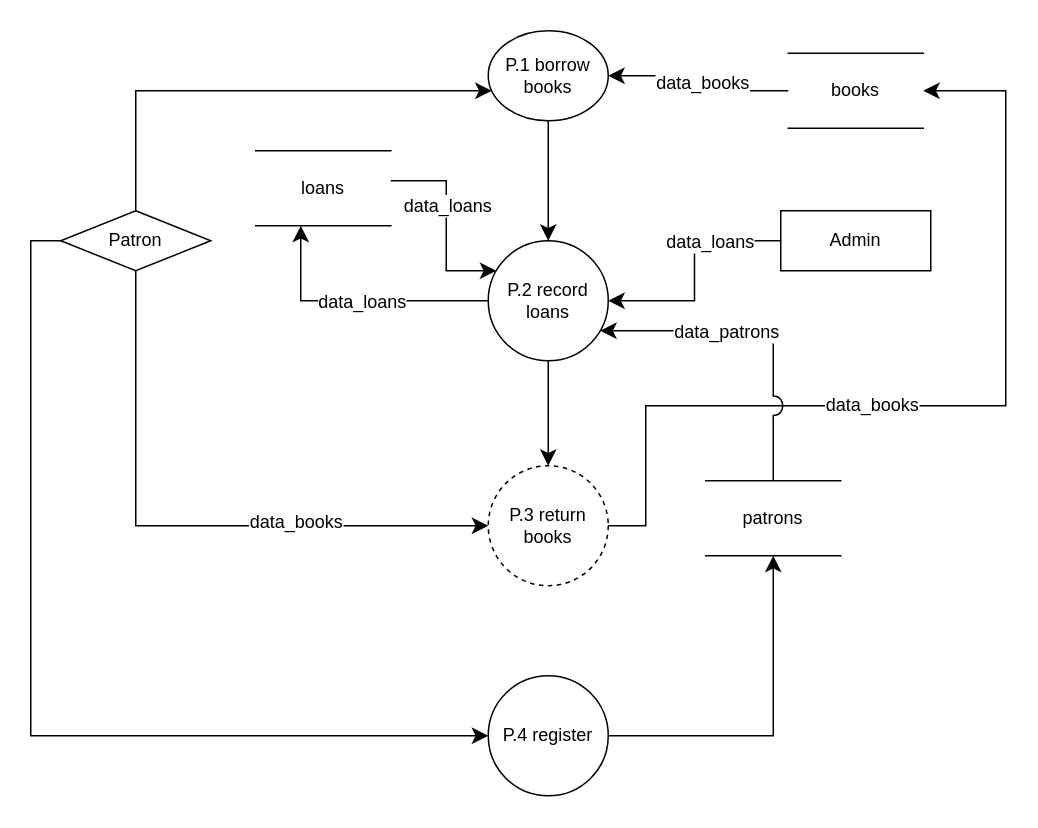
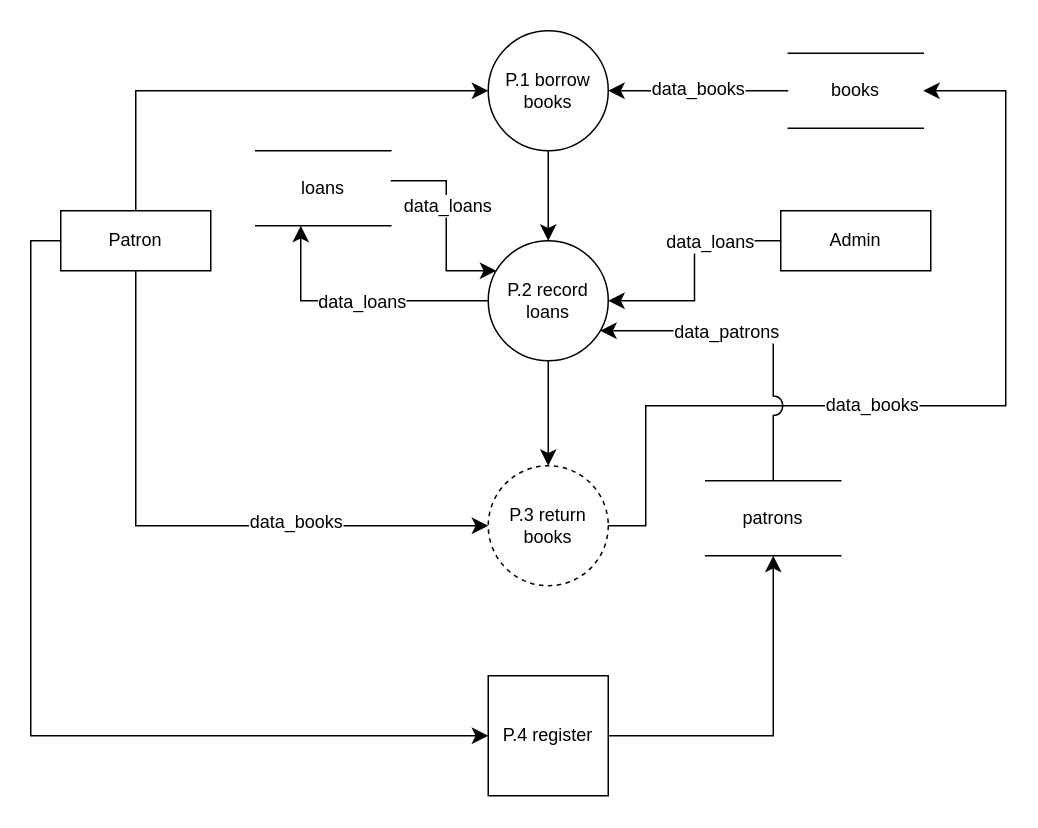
node "P.1 borrow books": size 120x90 -> 120x120
node "Patron": shape diamond -> rectangle
node "P.4 register": shape ellipse -> rectangle
